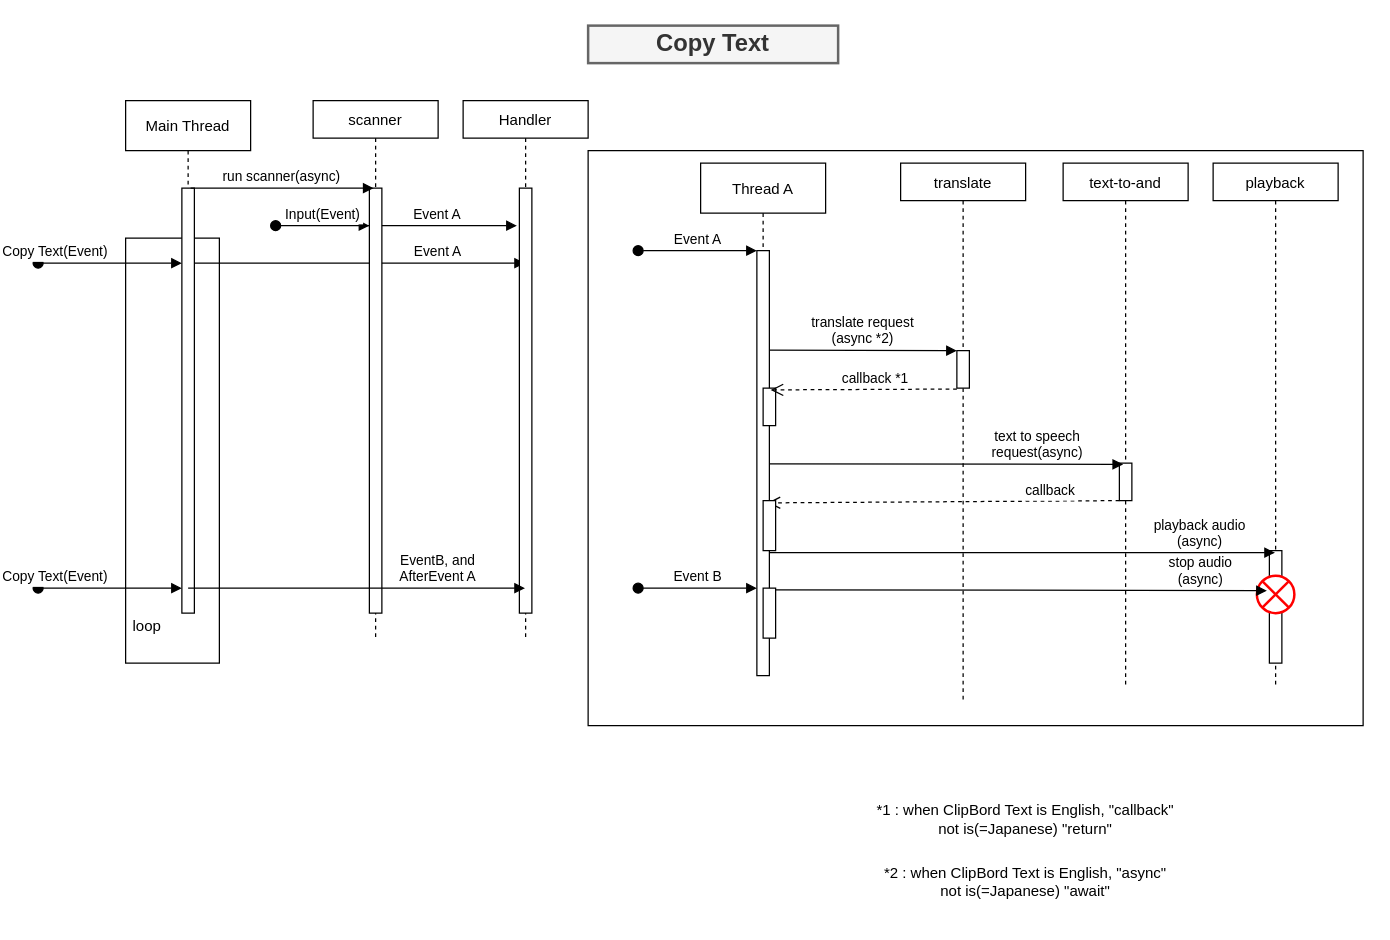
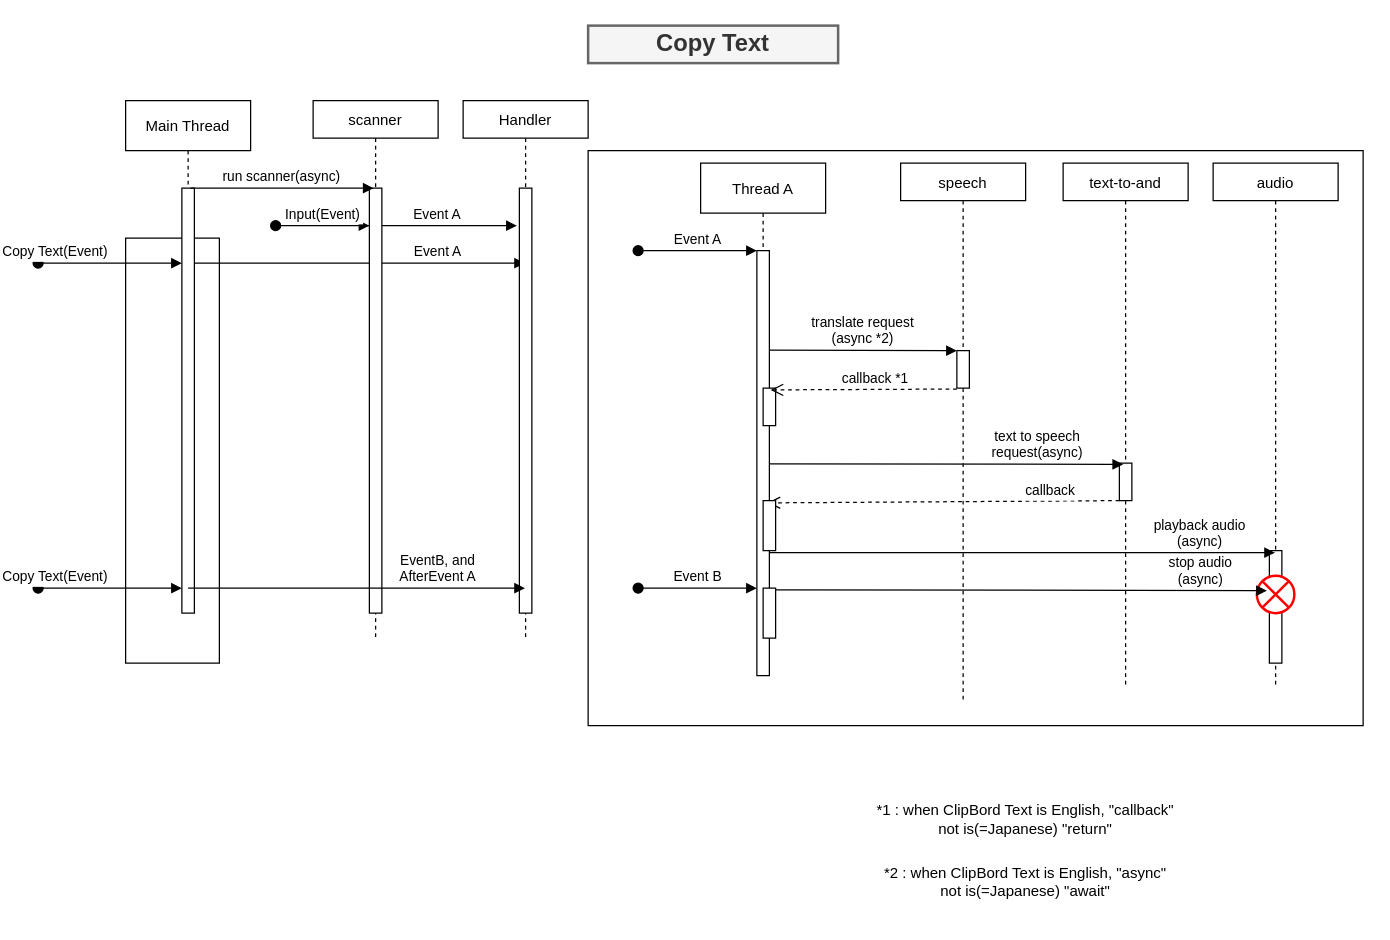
node "translate": label "translate" -> "speech"
node "playback": label "playback" -> "audio"
node "loop": removed
